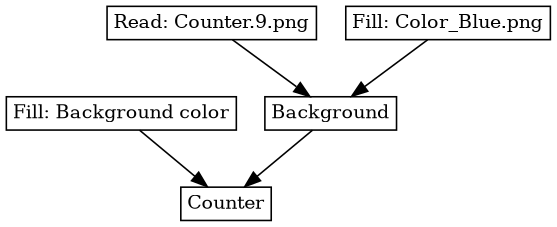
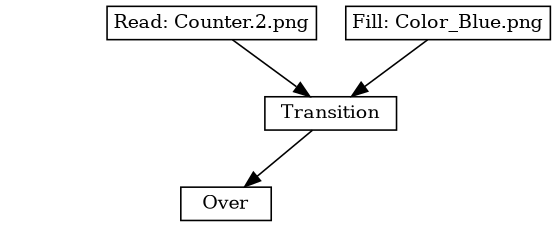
node "Read: Counter.9.png": label "Read: Counter.9.png" -> "Read: Counter.2.png"
node "Fill: Background color": removed
node "Background": label "Background" -> "Transition"
node "Counter": label "Counter" -> "Over"
